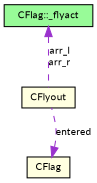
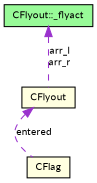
node "CFlag::_flyact": label "CFlag::_flyact" -> "CFlyout::_flyact"
edge "CFlyout" -> "CFlag": reversed
